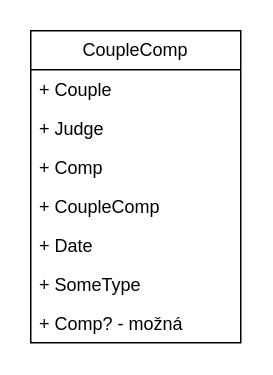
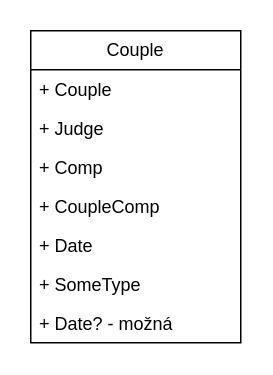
node "CoupleComp": label "CoupleComp" -> "Couple"
node "+ Comp? - možná": label "+ Comp? - možná" -> "+ Date? - možná"
